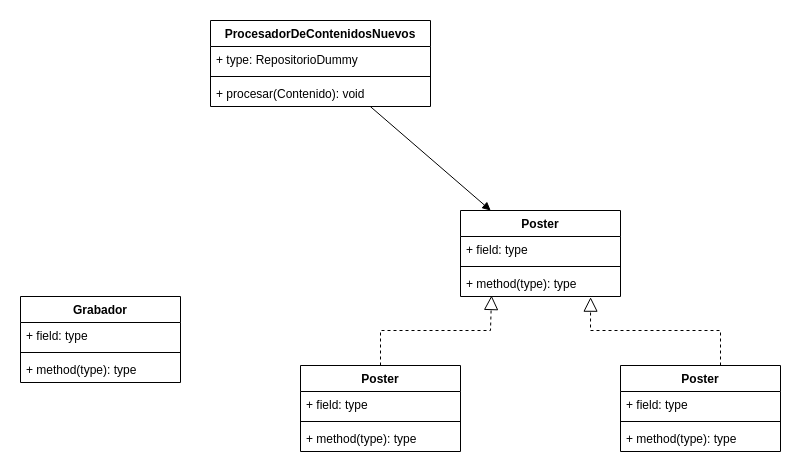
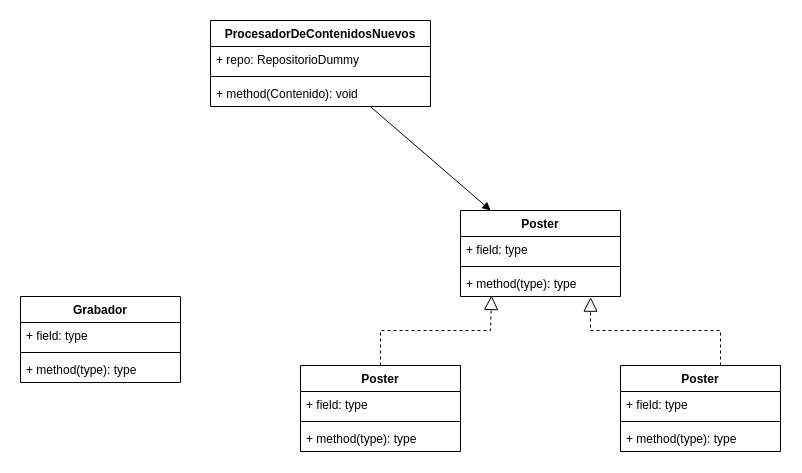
node "+ type: RepositorioDummy": label "+ type: RepositorioDummy" -> "+ repo: RepositorioDummy"
node "+ procesar(Contenido): void": label "+ procesar(Contenido): void" -> "+ method(Contenido): void"
